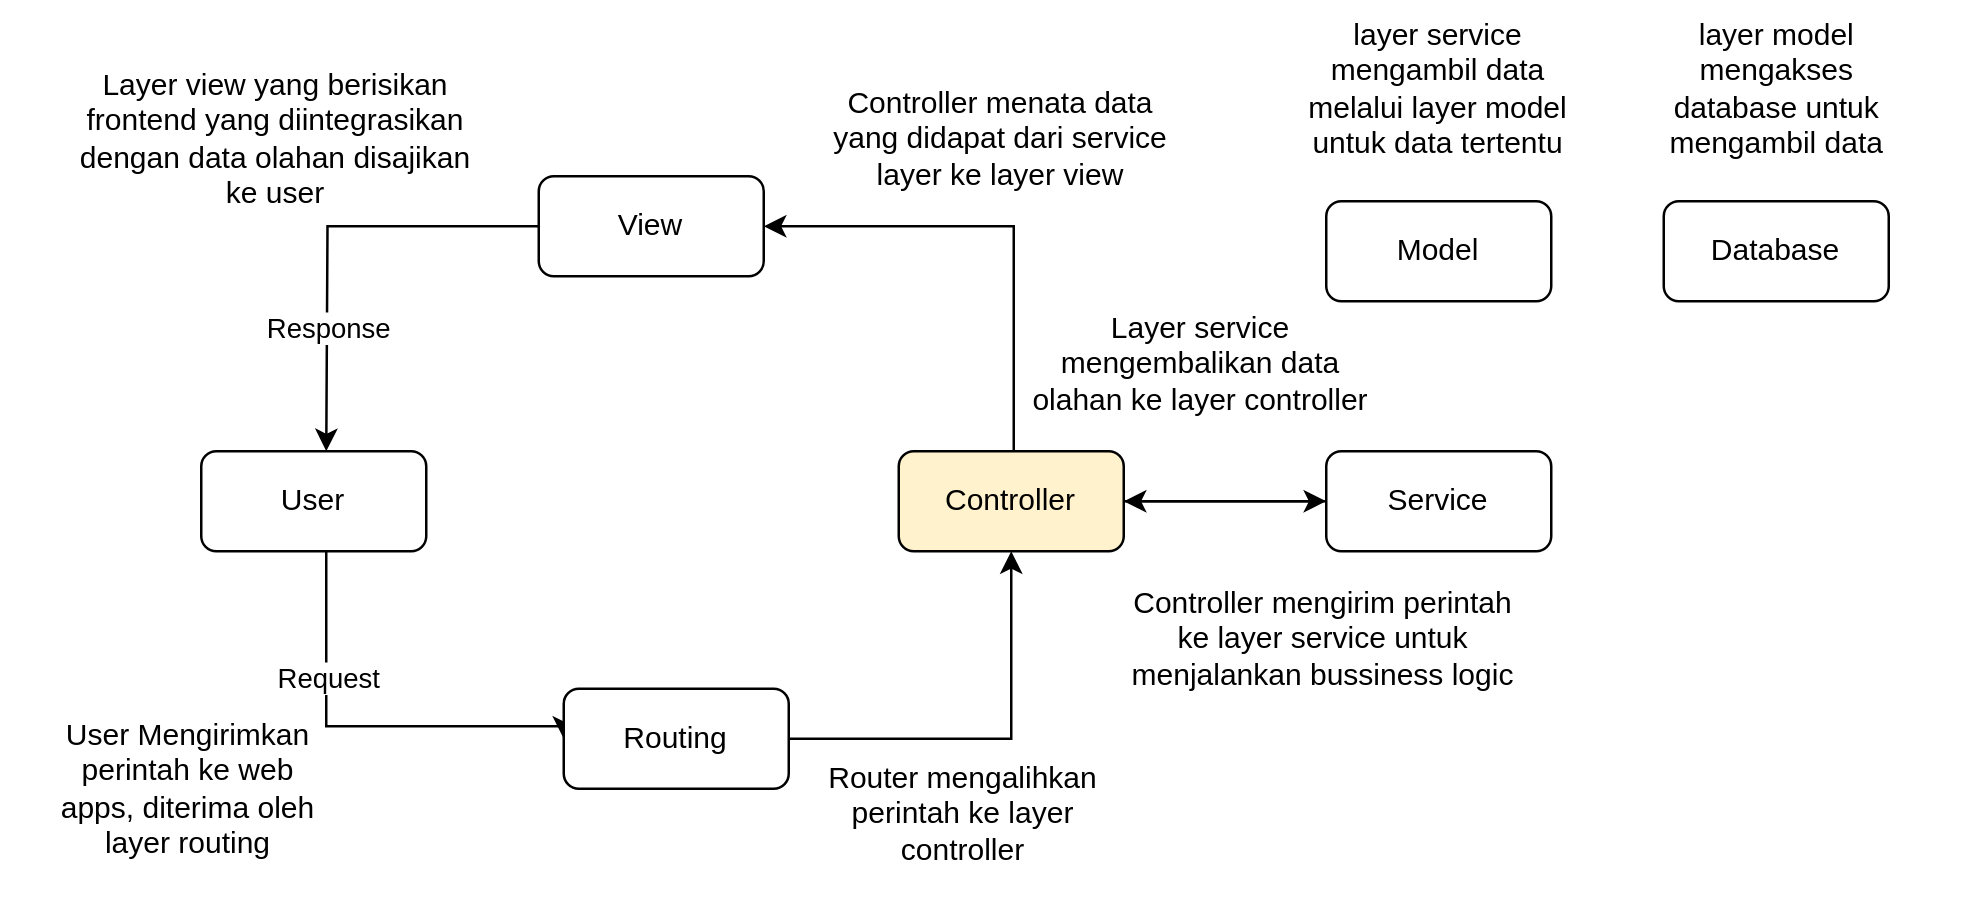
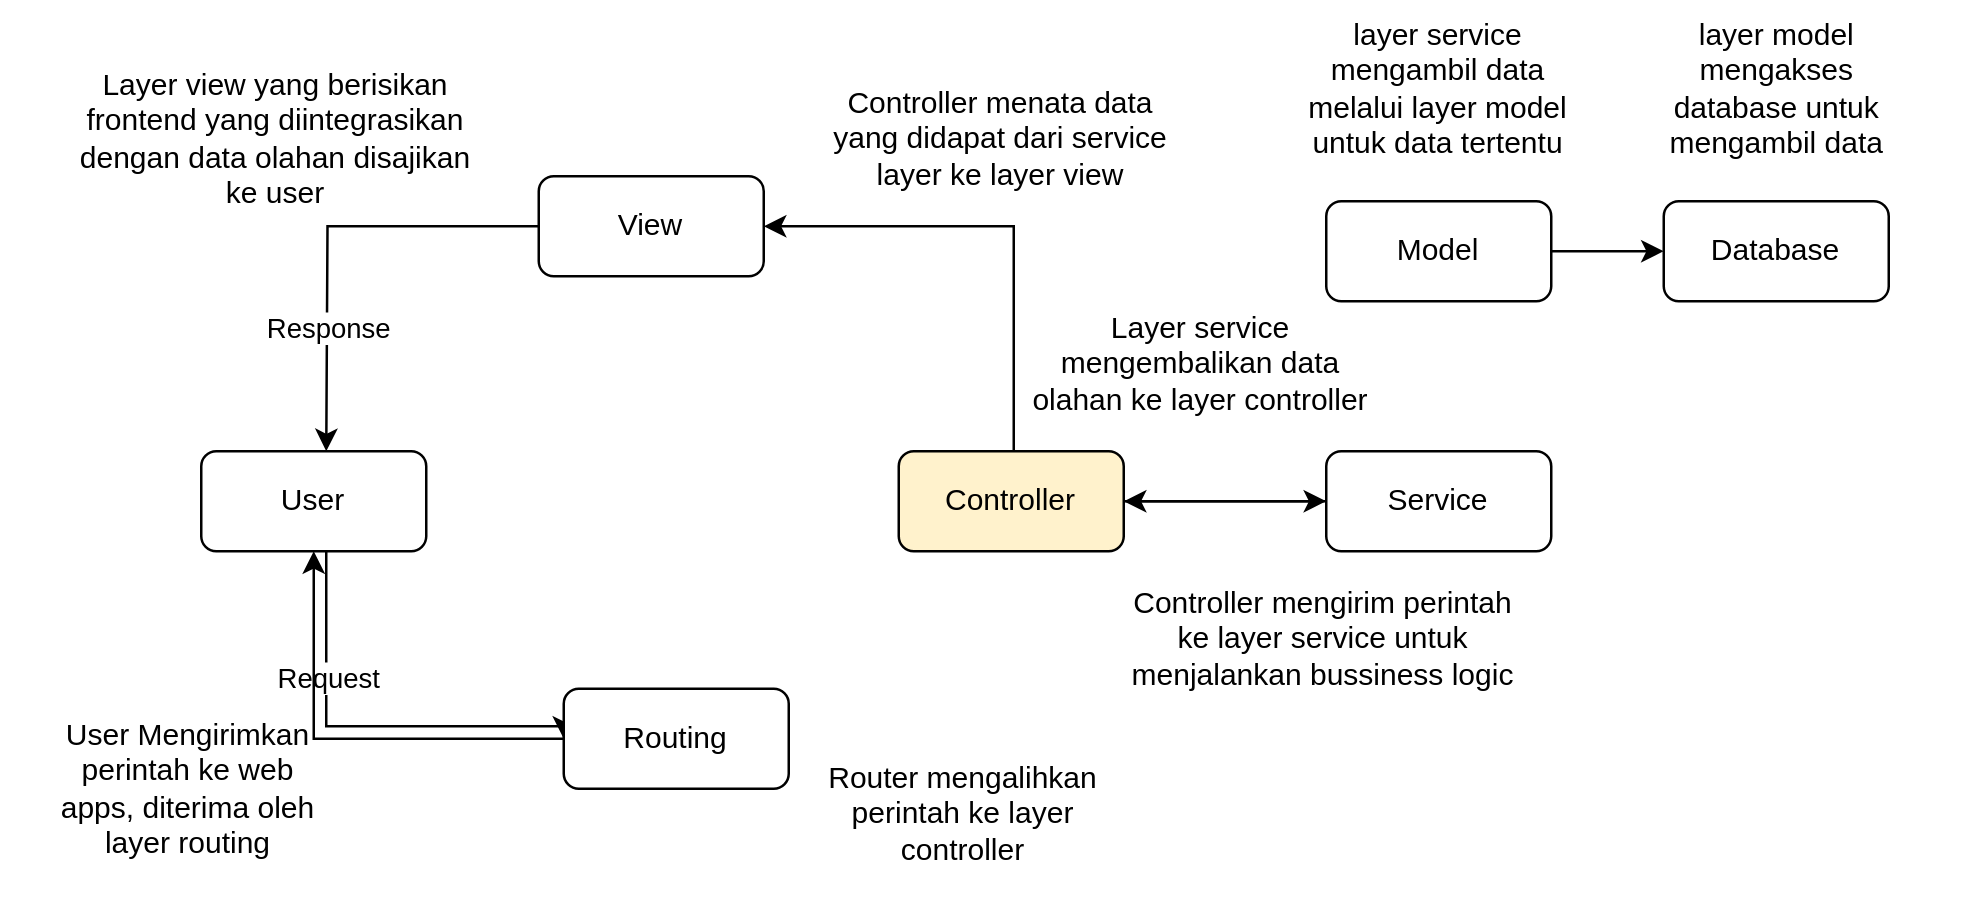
edge "Model" -> "Database": added
edge "Routing" -> "Controller": now "Routing" -> "User"
